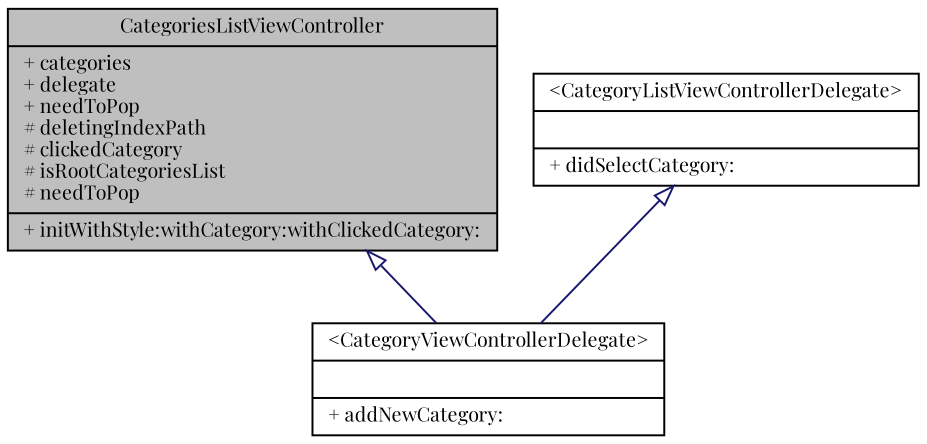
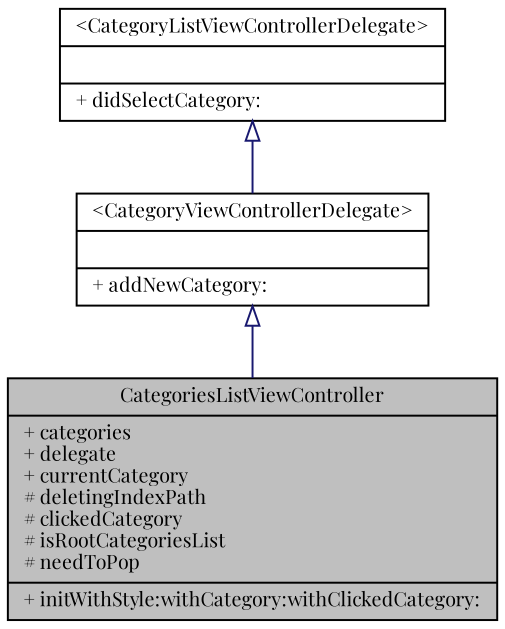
node "CategoriesListViewController": text "+ needToPop" -> "+ currentCategory"
edge "<CategoryViewControllerDelegate>" -> "CategoriesListViewController": reversed
